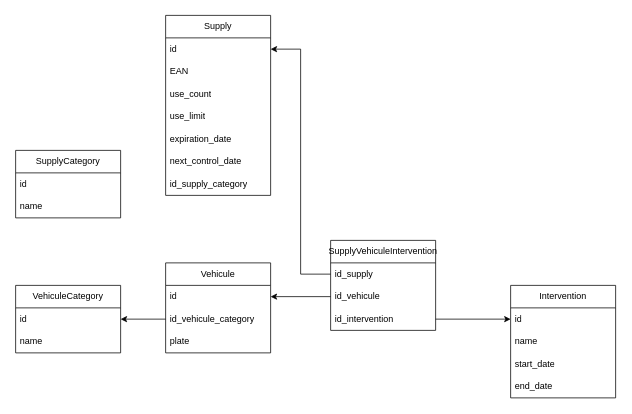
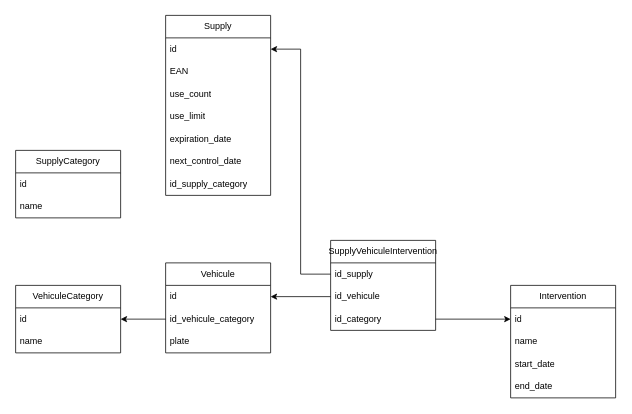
node "id_intervention": label "id_intervention" -> "id_category"
